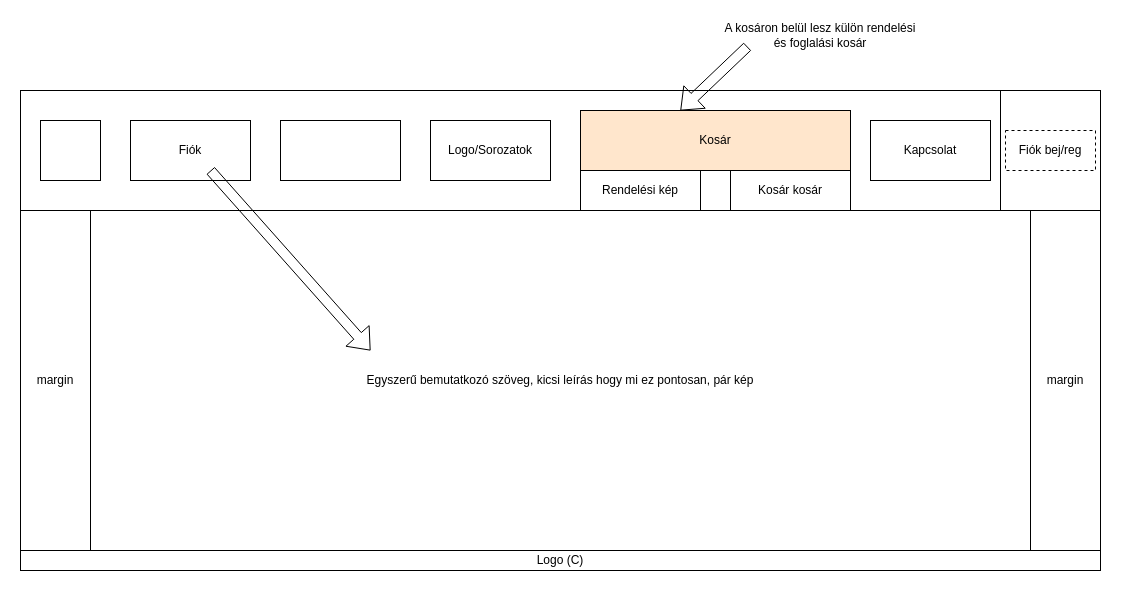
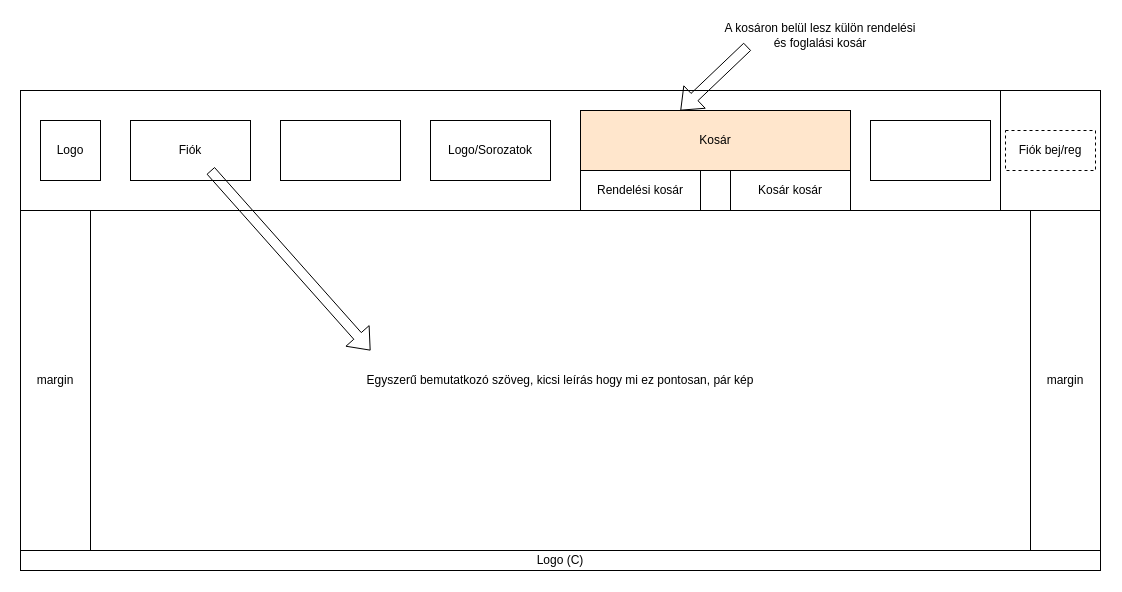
node "Logo": added
node "Kapcsolat": removed
node "Rendelési kép": label "Rendelési kép" -> "Rendelési kosár"
